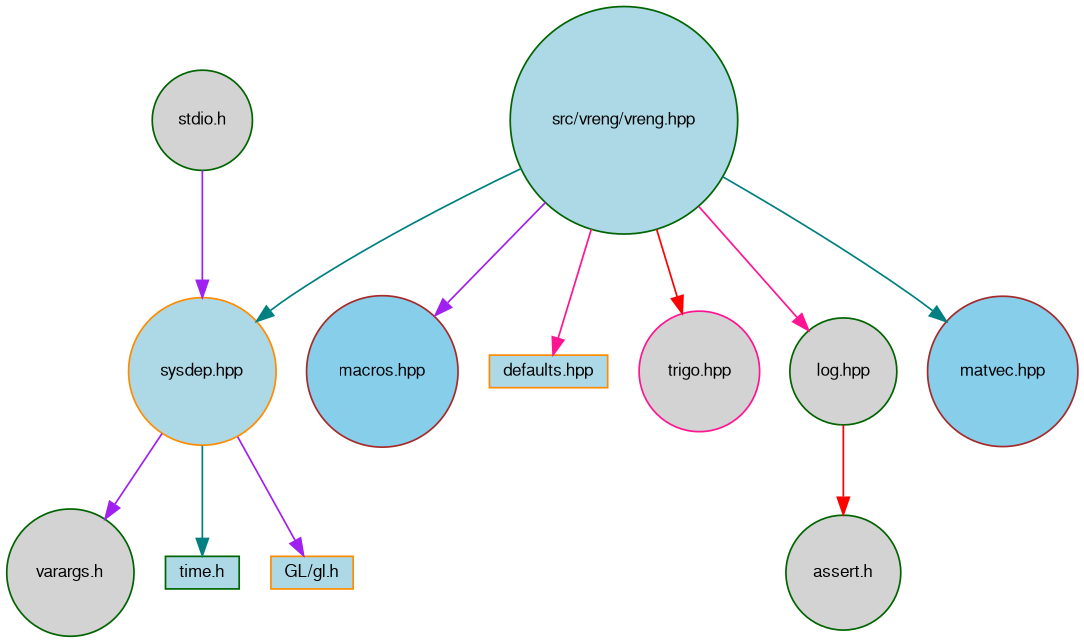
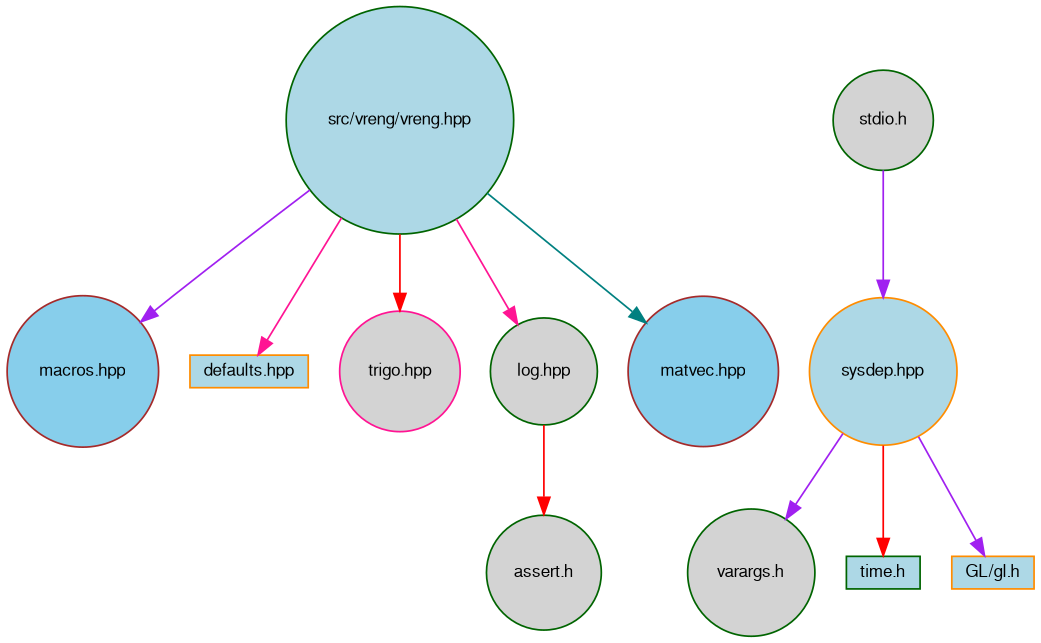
edge "src/vreng/vreng.hpp" -> "sysdep.hpp": removed
edge "sysdep.hpp" -> "time.h": color teal -> red
